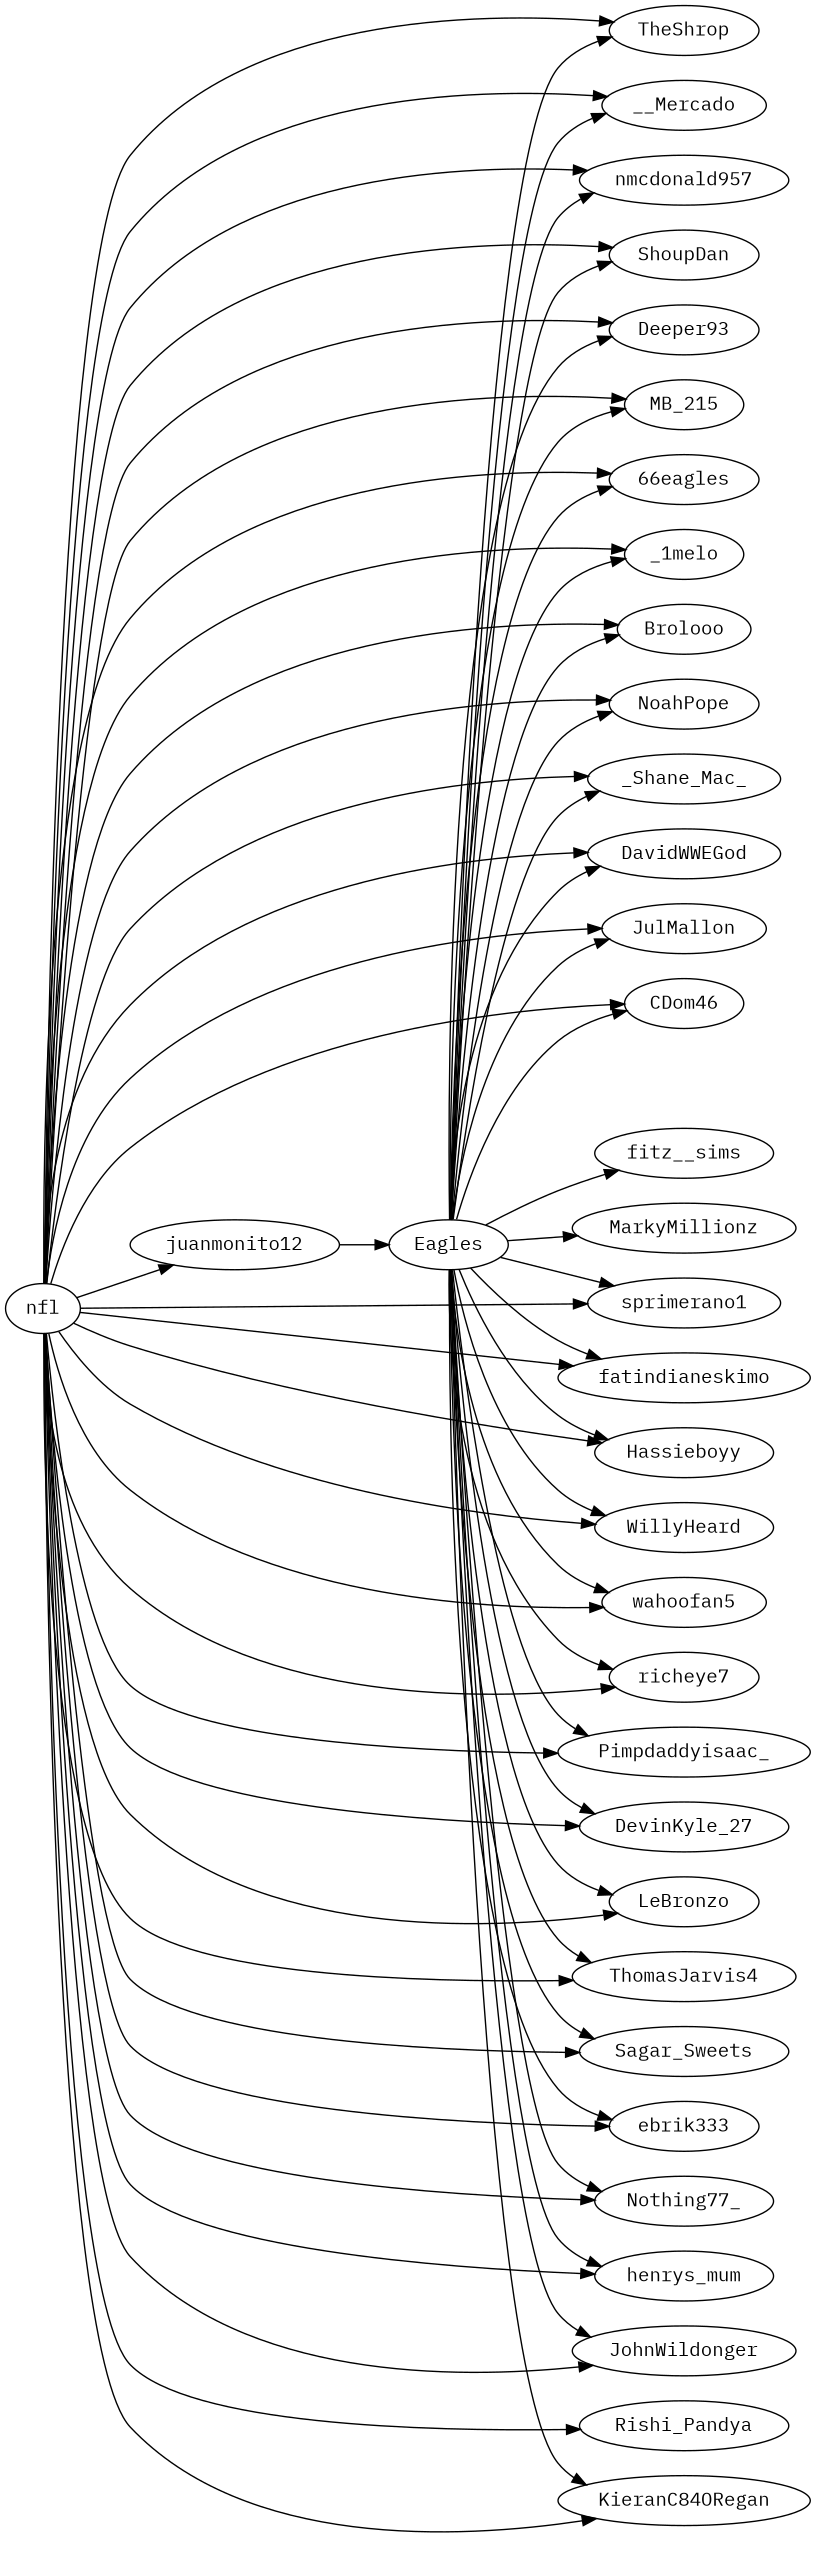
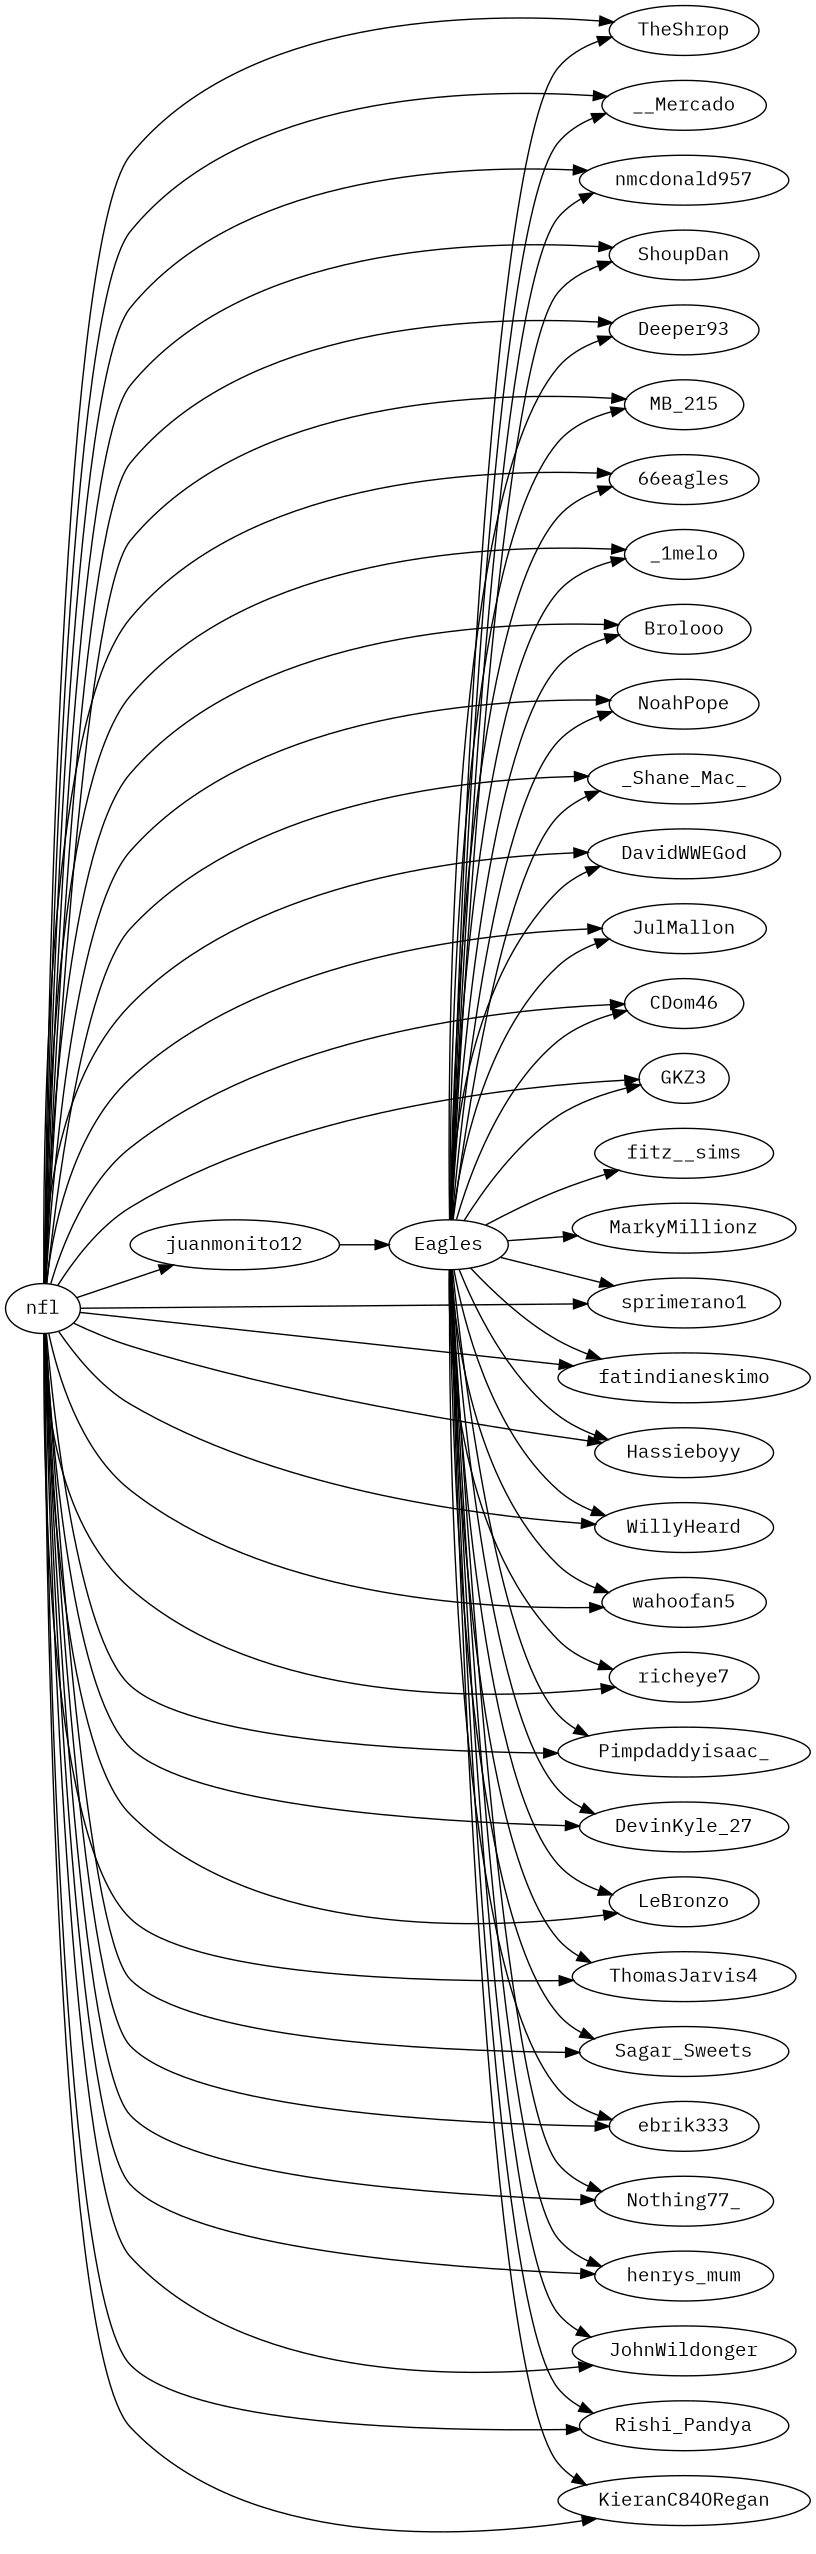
node "GKZ3": added
edge "Eagles" -> "Rishi_Pandya": added
